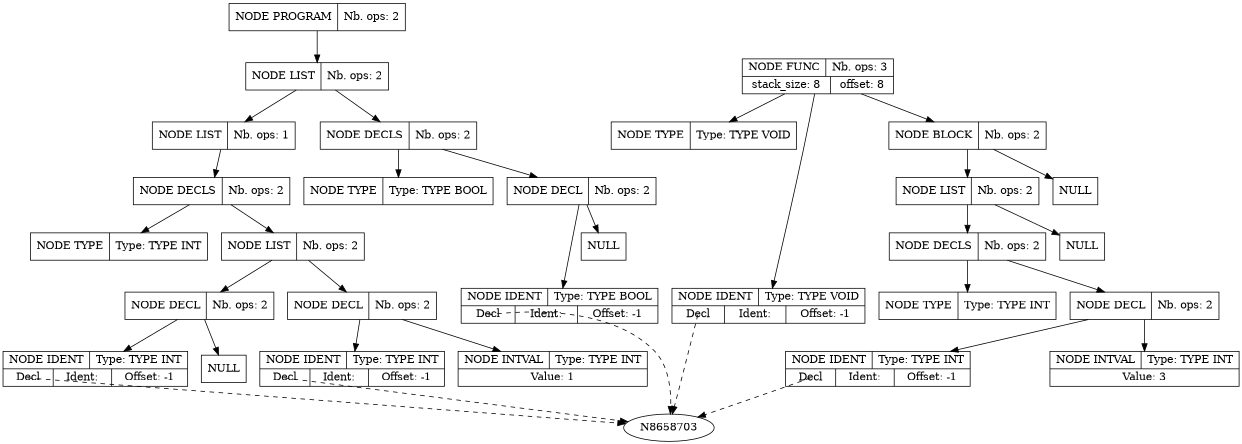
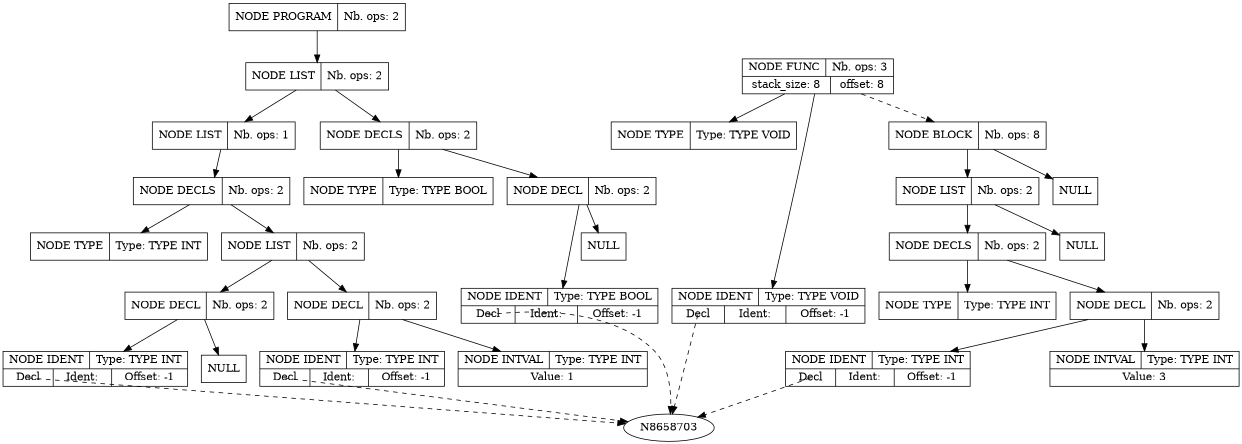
edge "NODE FUNC" -> "NODE BLOCK": style solid -> dashed
node "NODE BLOCK": text "Nb. ops: 2" -> "Nb. ops: 8"
